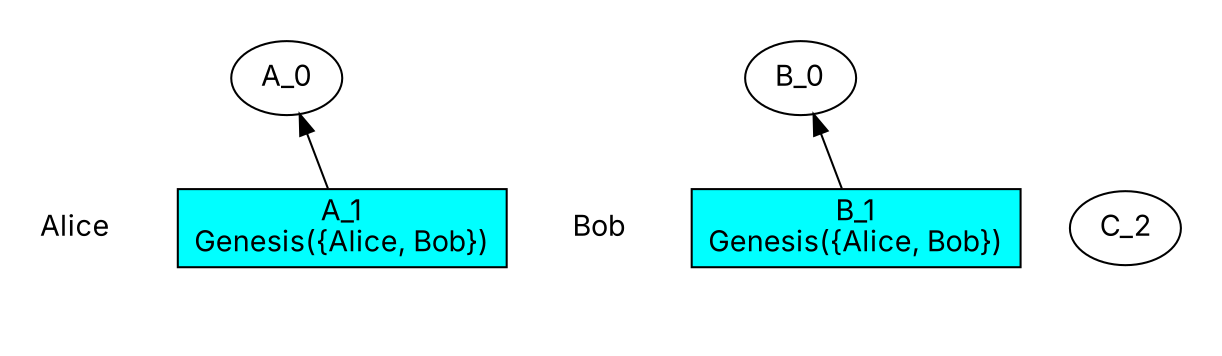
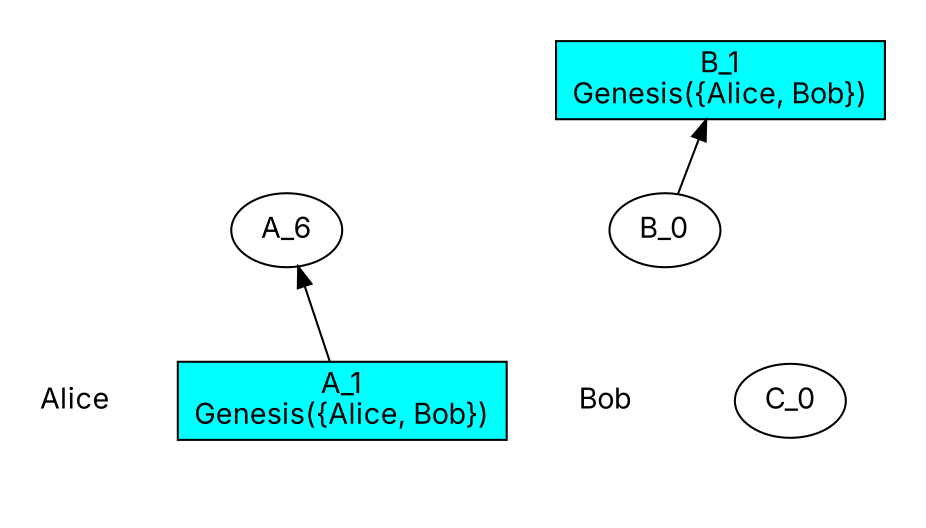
node "A_0": label "A_0" -> "A_6"
edge "B_1 Genesis({Alice, Bob})" -> "B_0": reversed
node "C_2": label "C_2" -> "C_0"
